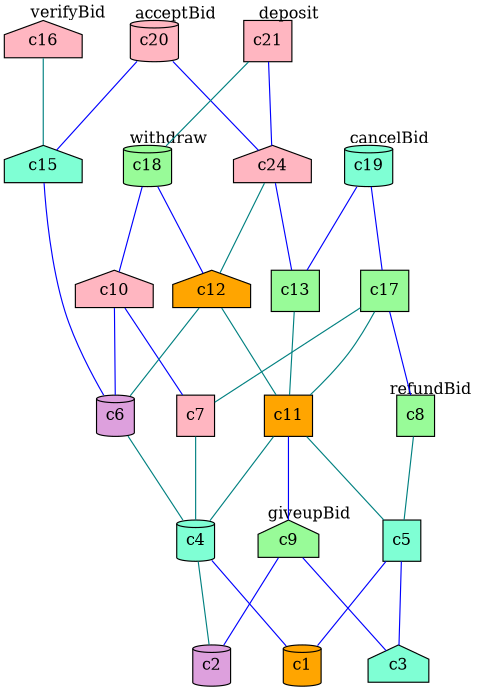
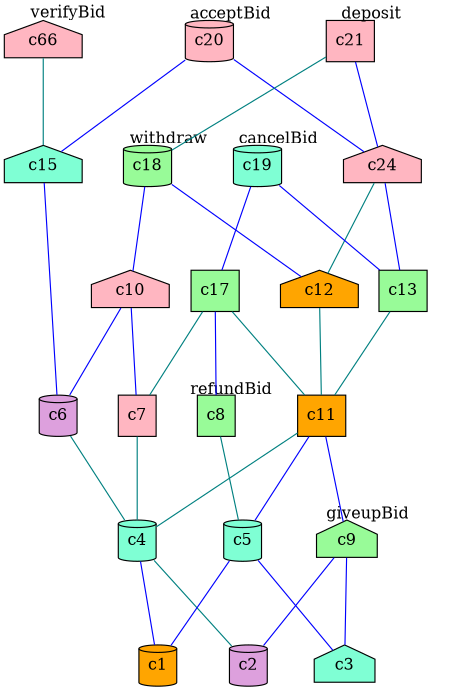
node "c16": label "c16" -> "c66"
edge "c12" -- "c6": removed
edge "c11" -- "c5": color teal -> blue
node "c5": shape box -> cylinder
